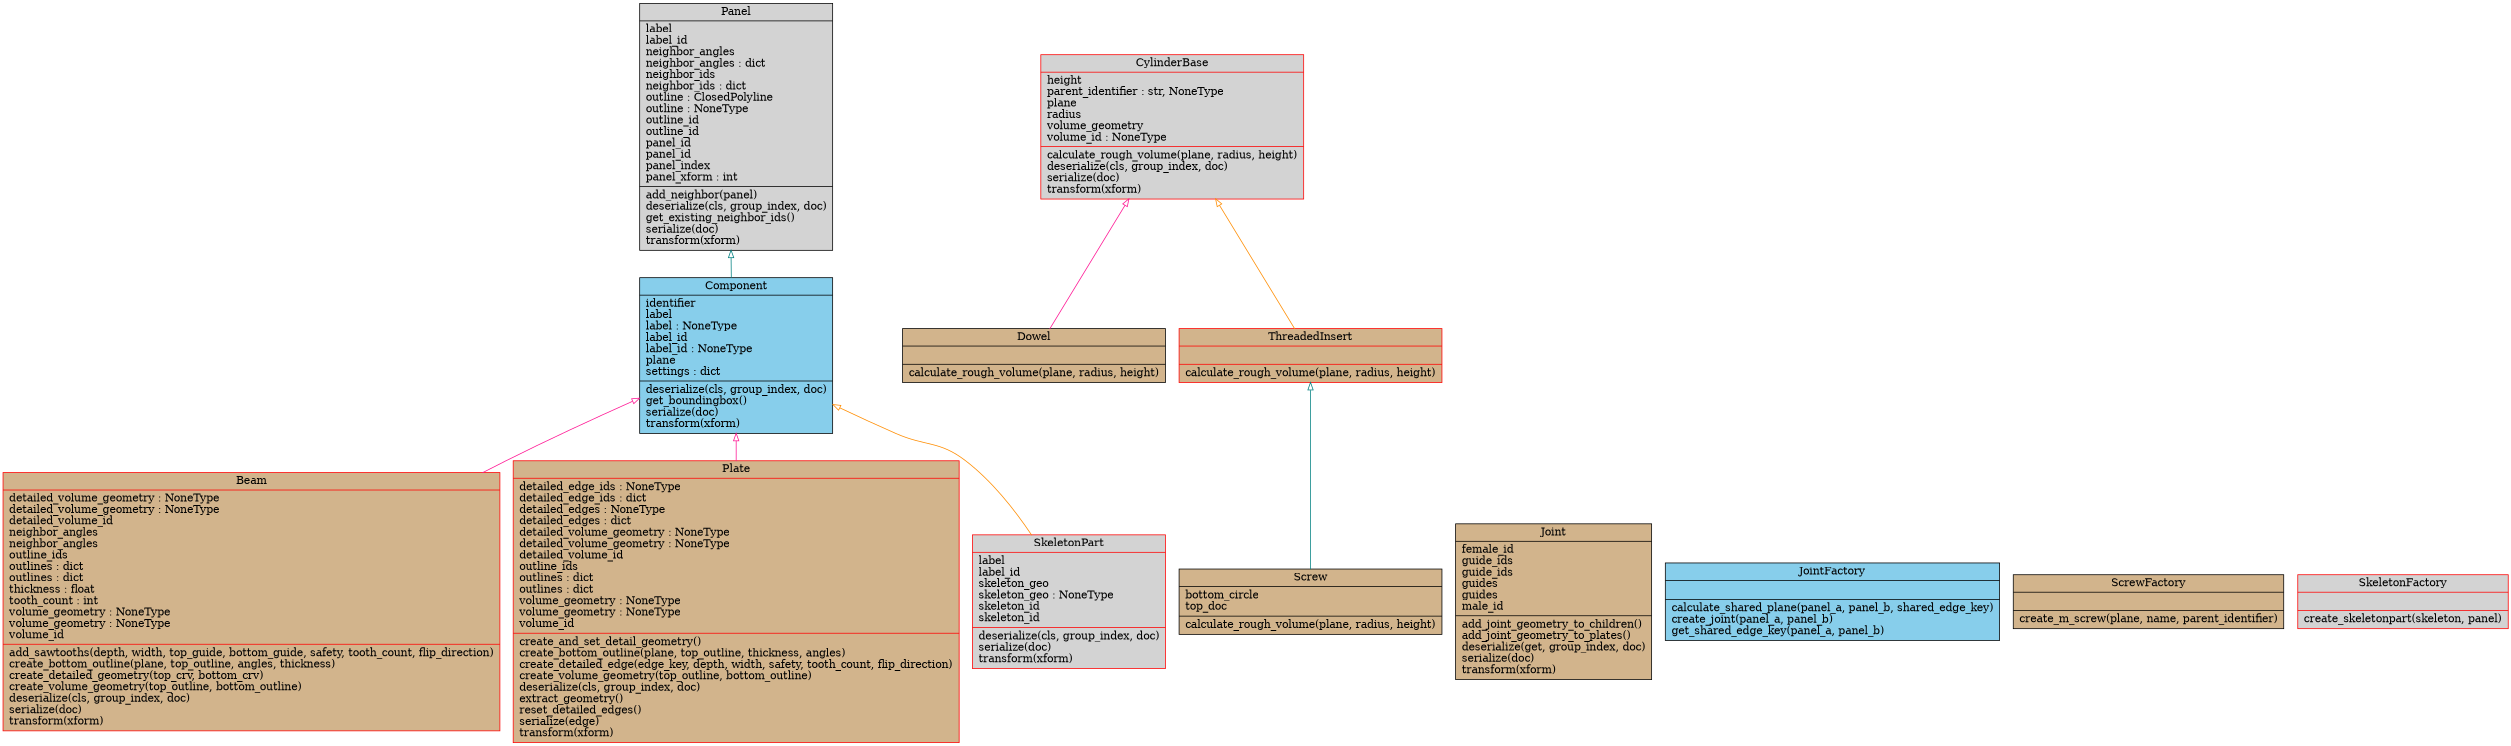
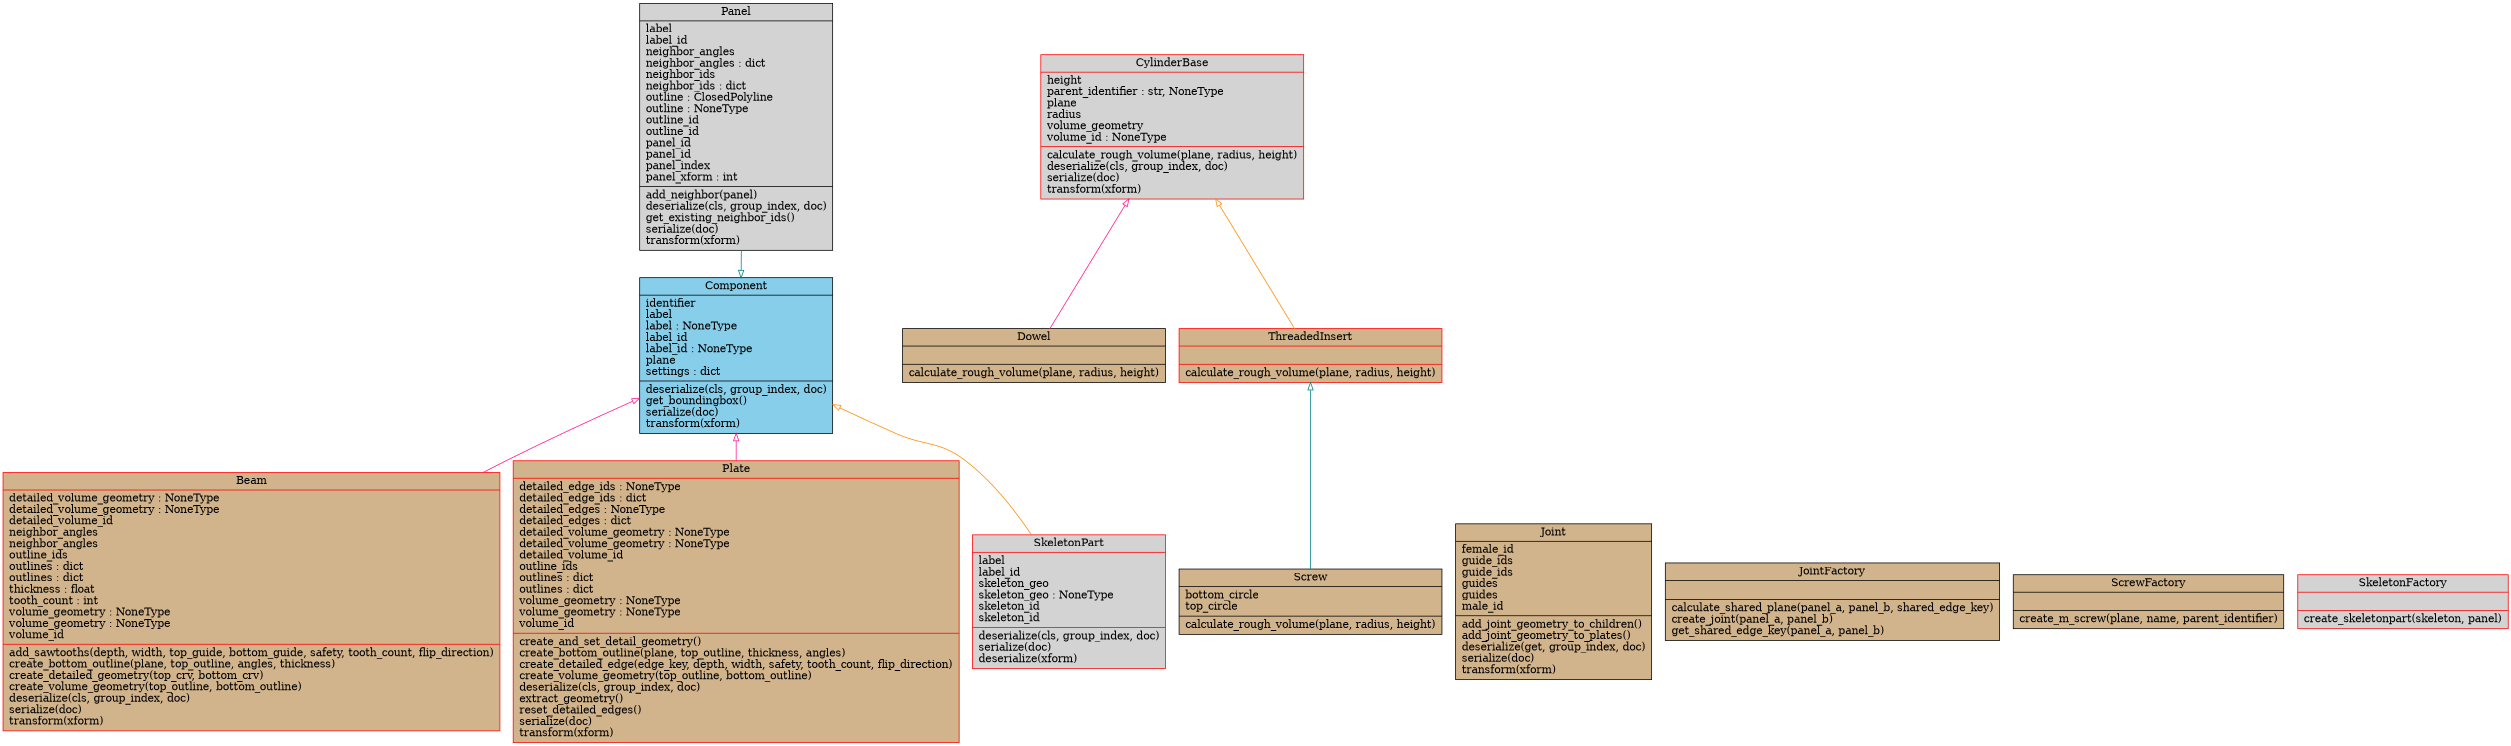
edge "Component" -> "Panel": reversed
node "JointFactory": fillcolor skyblue -> tan
node "Screw": text "top_doc" -> "top_circle"
node "SkeletonPart": text "transform(xform)" -> "deserialize(xform)"
node "Plate": text "serialize(edge)" -> "serialize(doc)"
